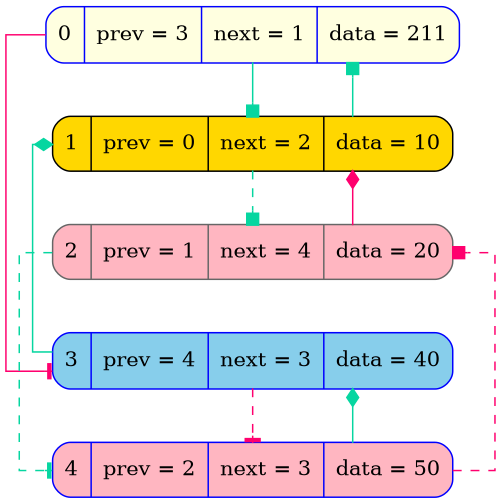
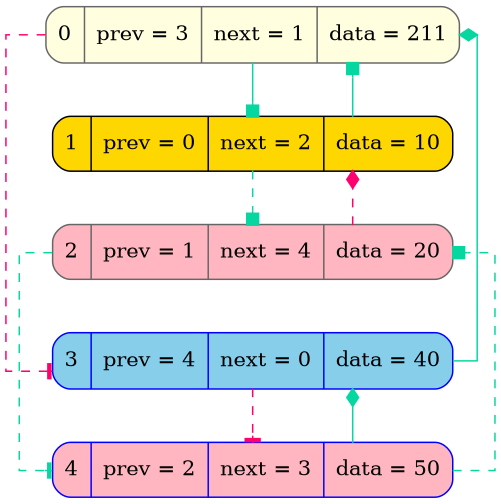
node "0": color blue -> gray40
edge "0" -> "3": style solid -> dashed
edge "2" -> "1": style solid -> dashed
edge "3" -> "1": now "3" -> "0"
node "3": text "next = 3" -> "next = 0"
edge "4" -> "2": color #ff006e -> #06d6a0
